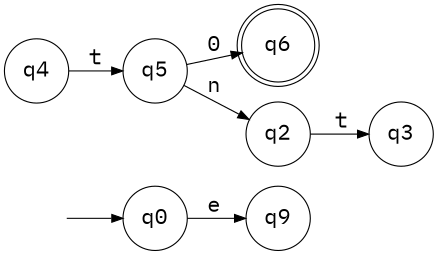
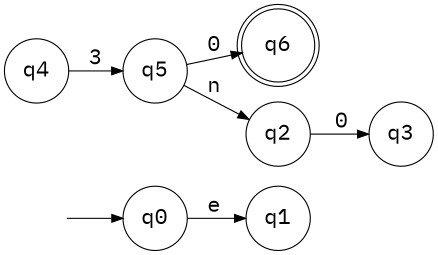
edge "q4" -> "q5": label "t" -> "3"
edge "q2" -> "q3": label "t" -> "0"
node "q9": label "q9" -> "q1"
